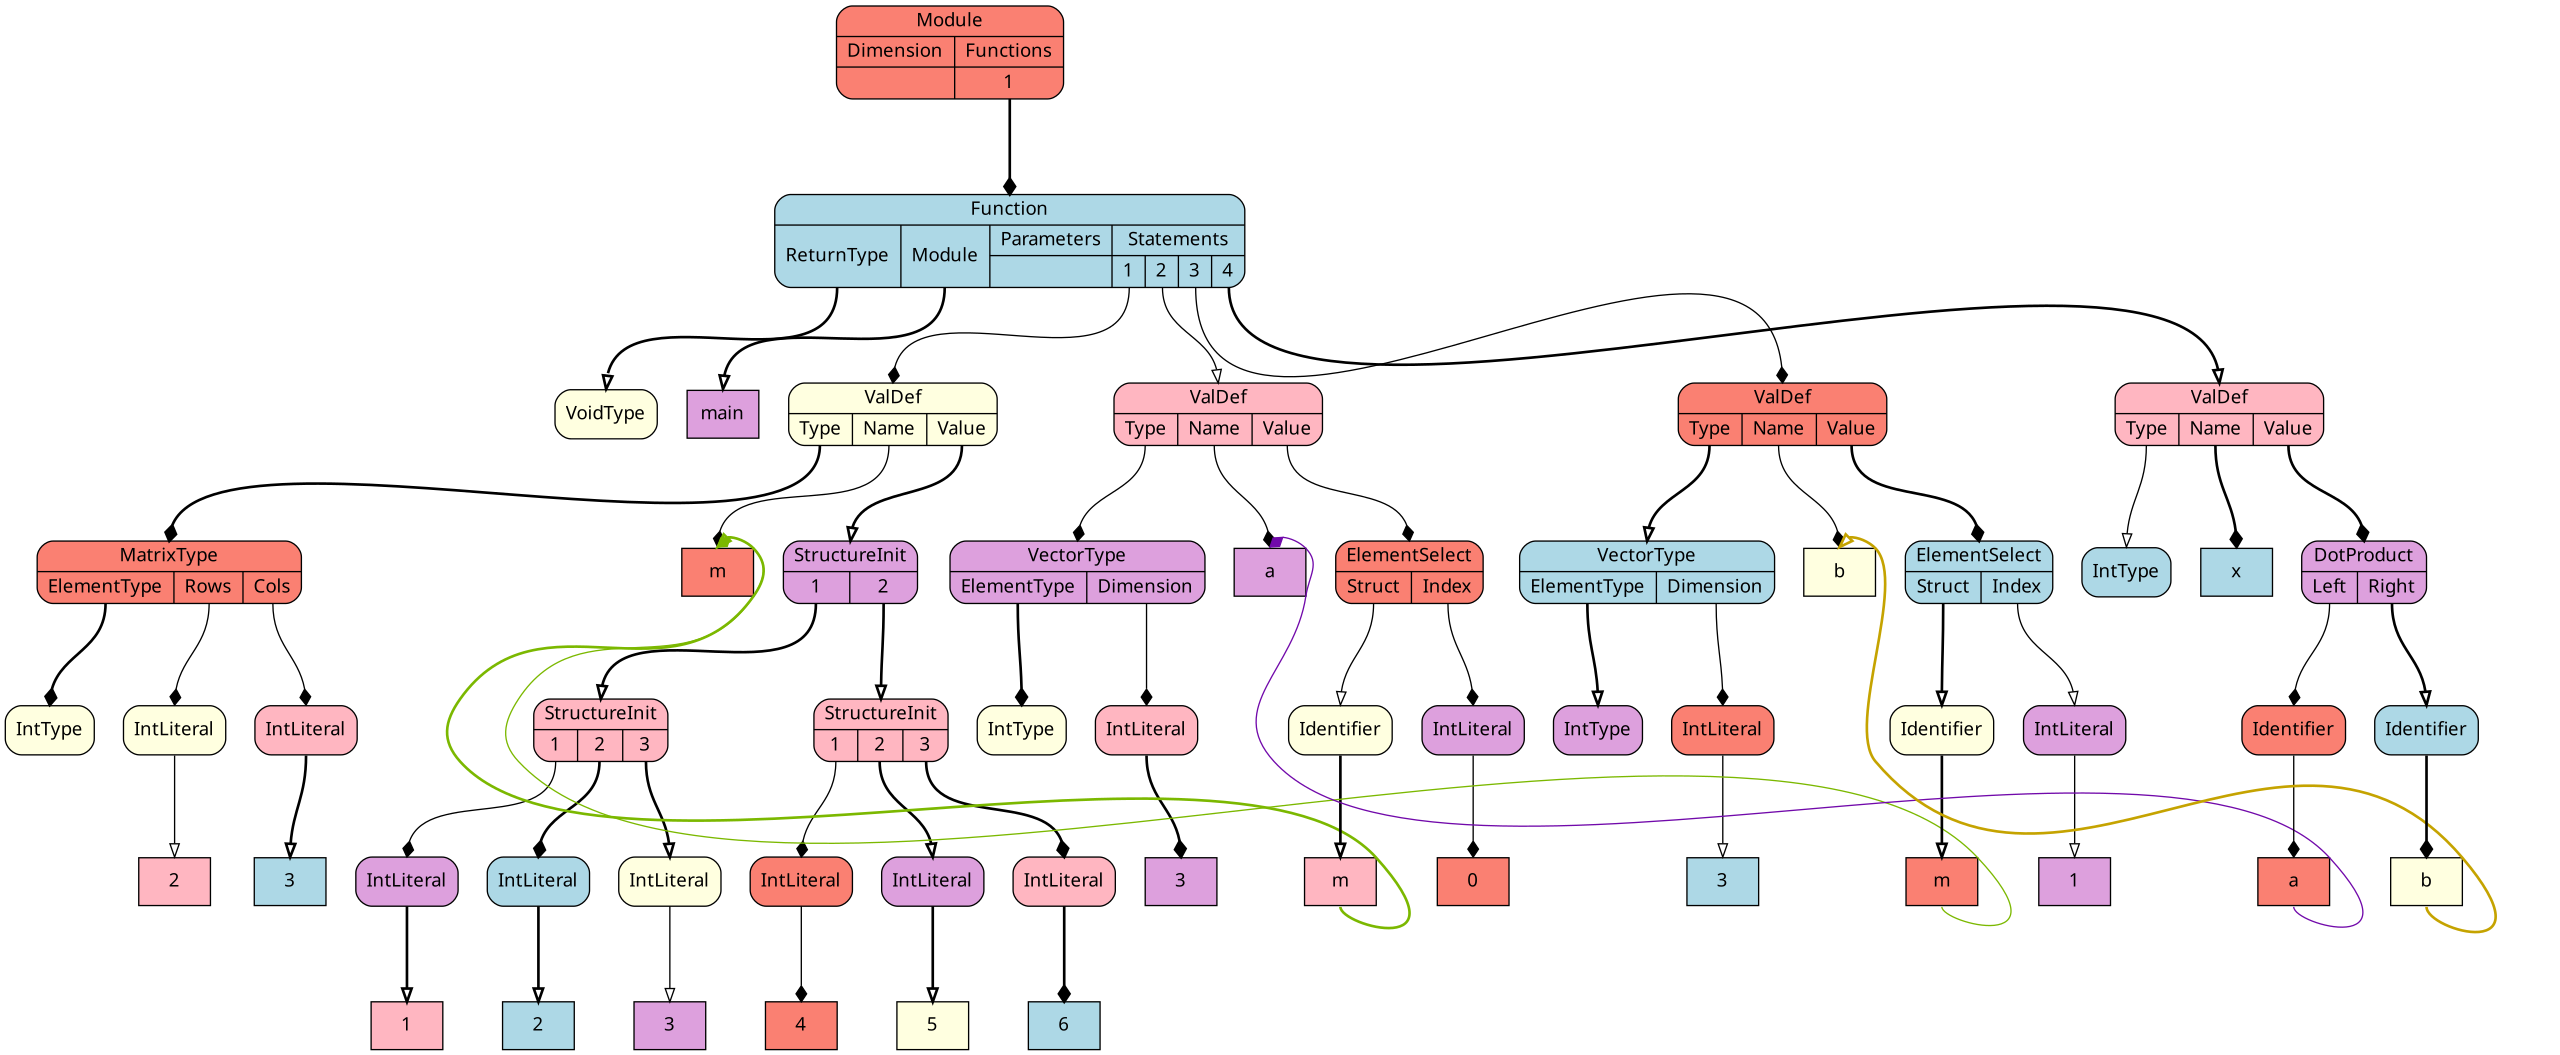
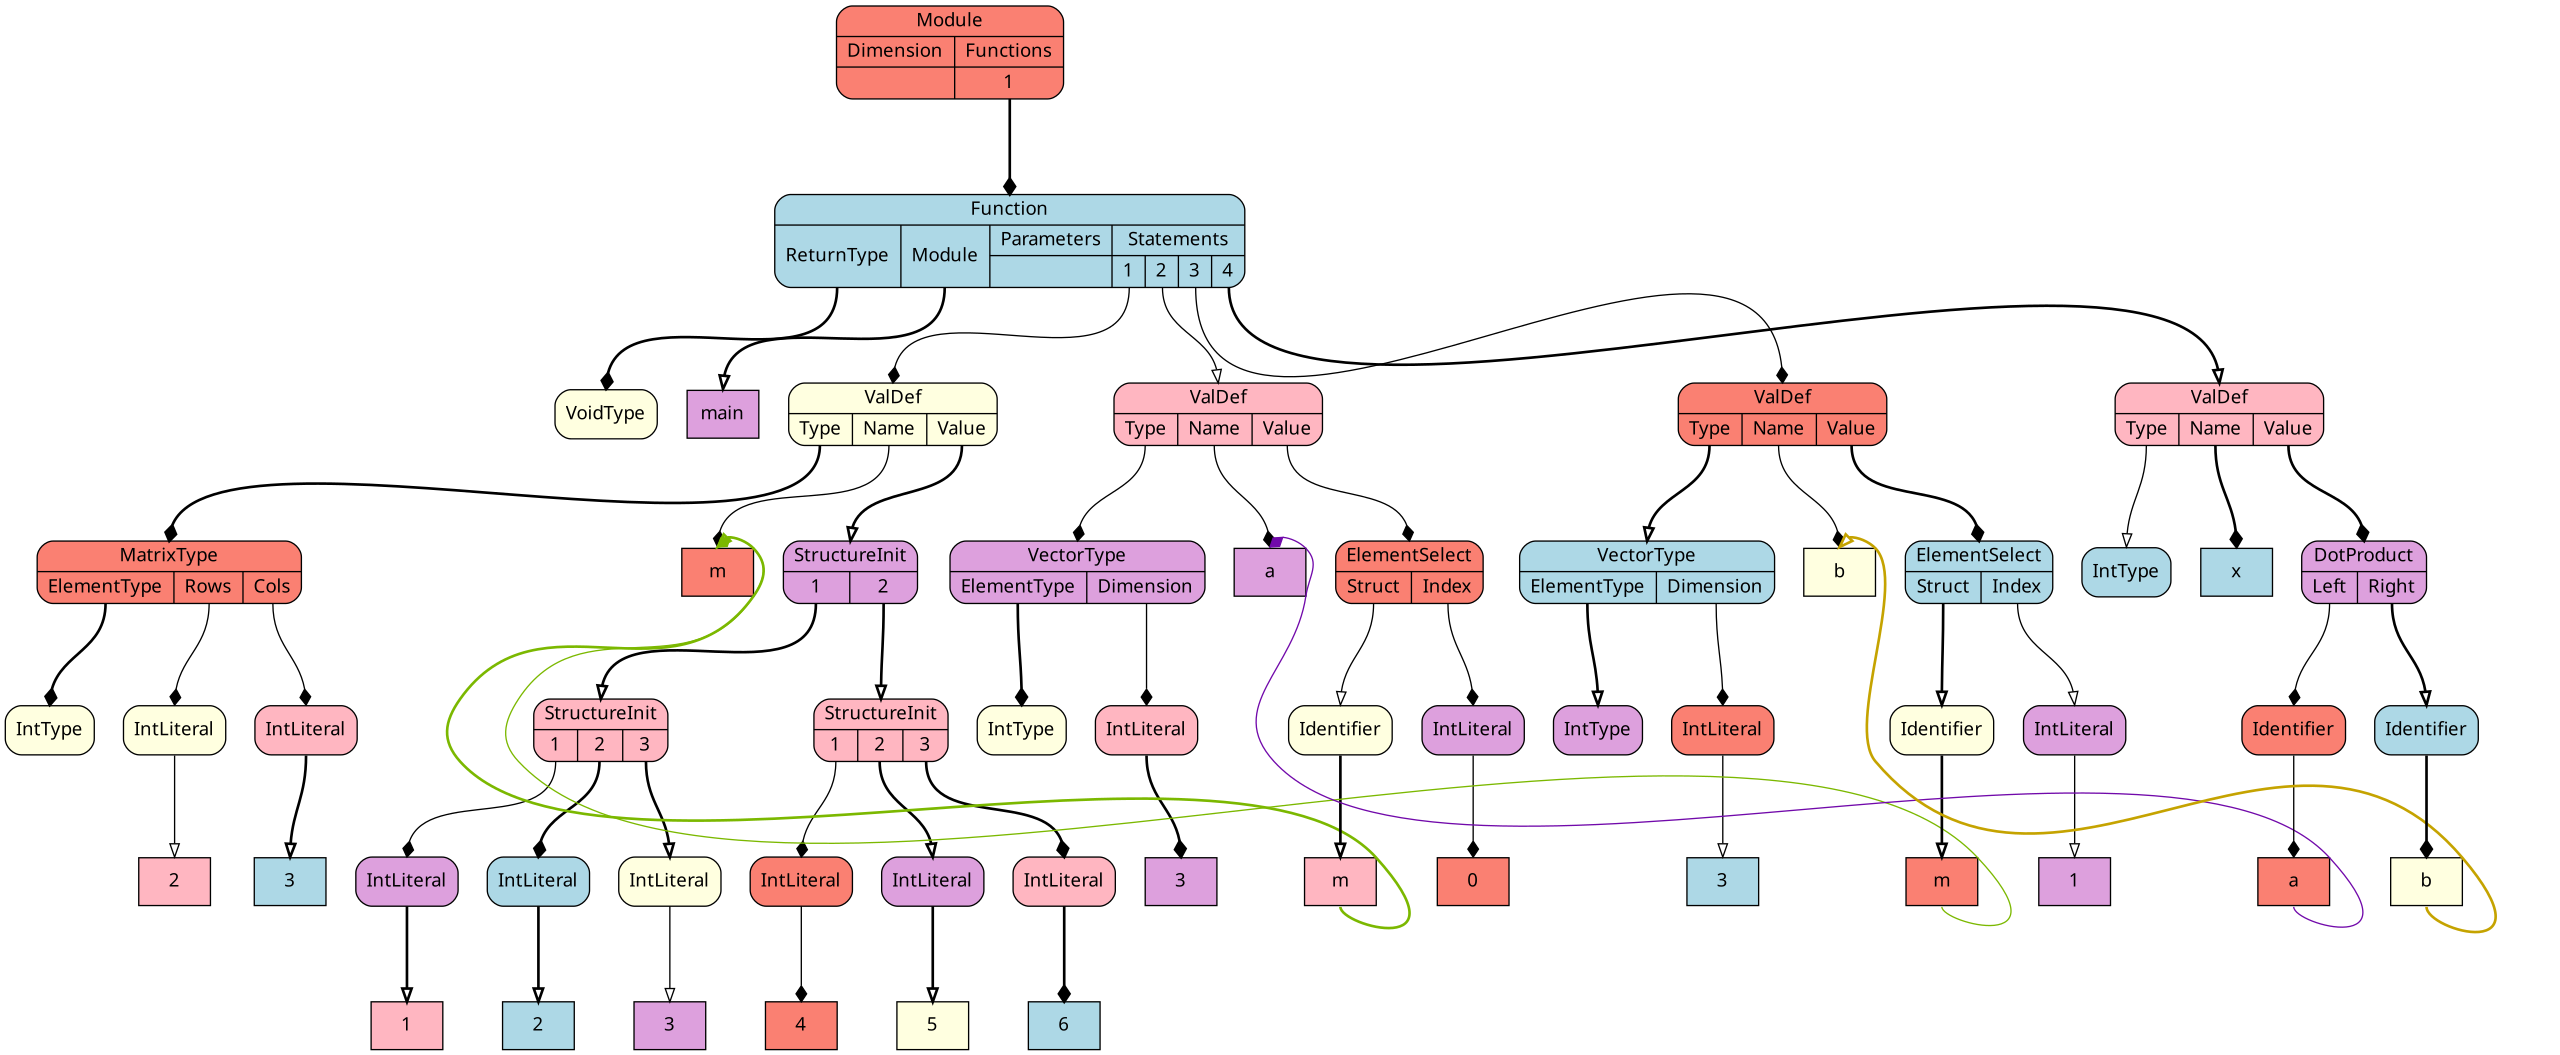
edge "Function" -> "VoidType": arrowhead onormal -> diamond
